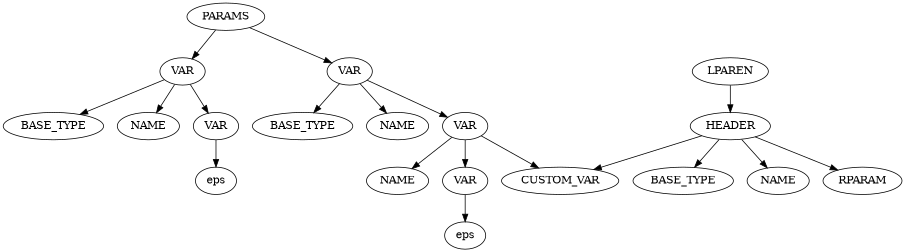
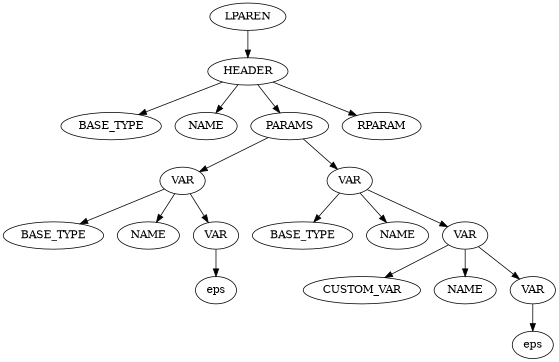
edge "HEADER" -> "CUSTOM_VAR": now "HEADER" -> "PARAMS"
